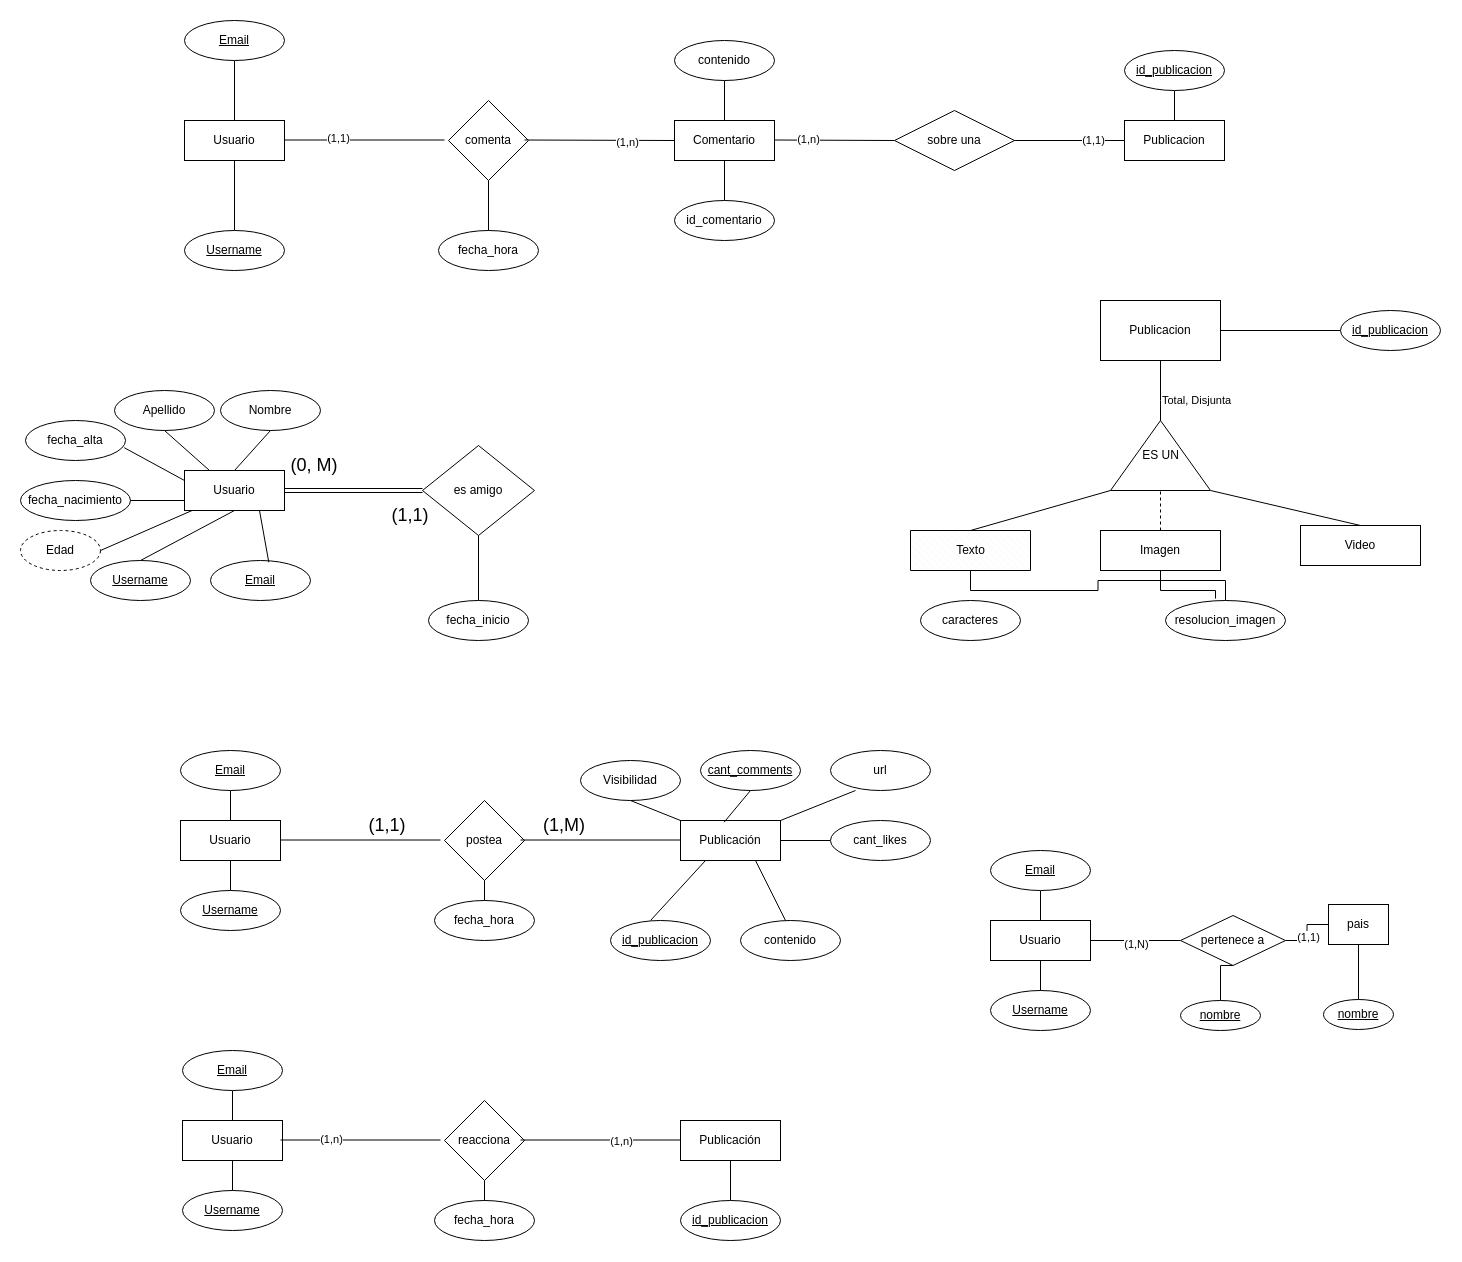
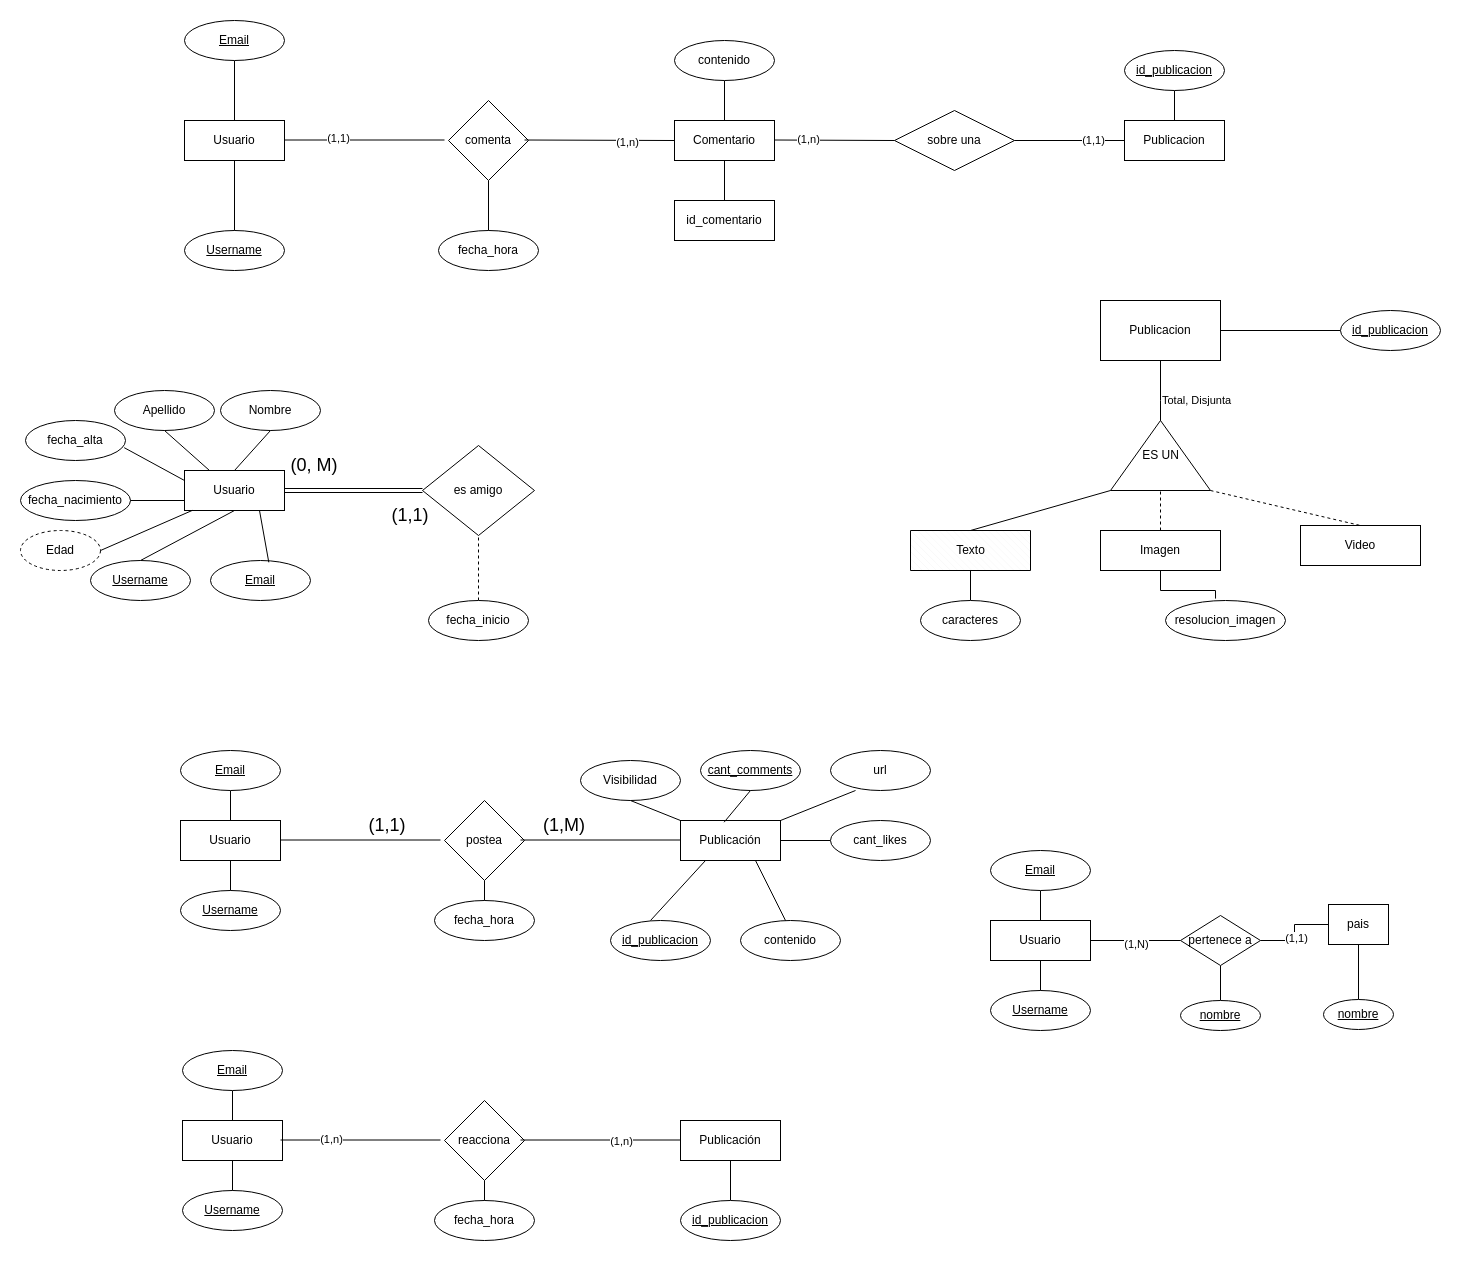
node "id_comentario": shape ellipse -> rectangle
edge "ES UN" -- "Video": style solid -> dashed
edge "es amigo" -- "fecha_inicio": style solid -> dashed
edge "Texto" -- "resolucion_imagen": now "Texto" -- "caracteres"
node "pertenece a": size 105x50 -> 80x50
